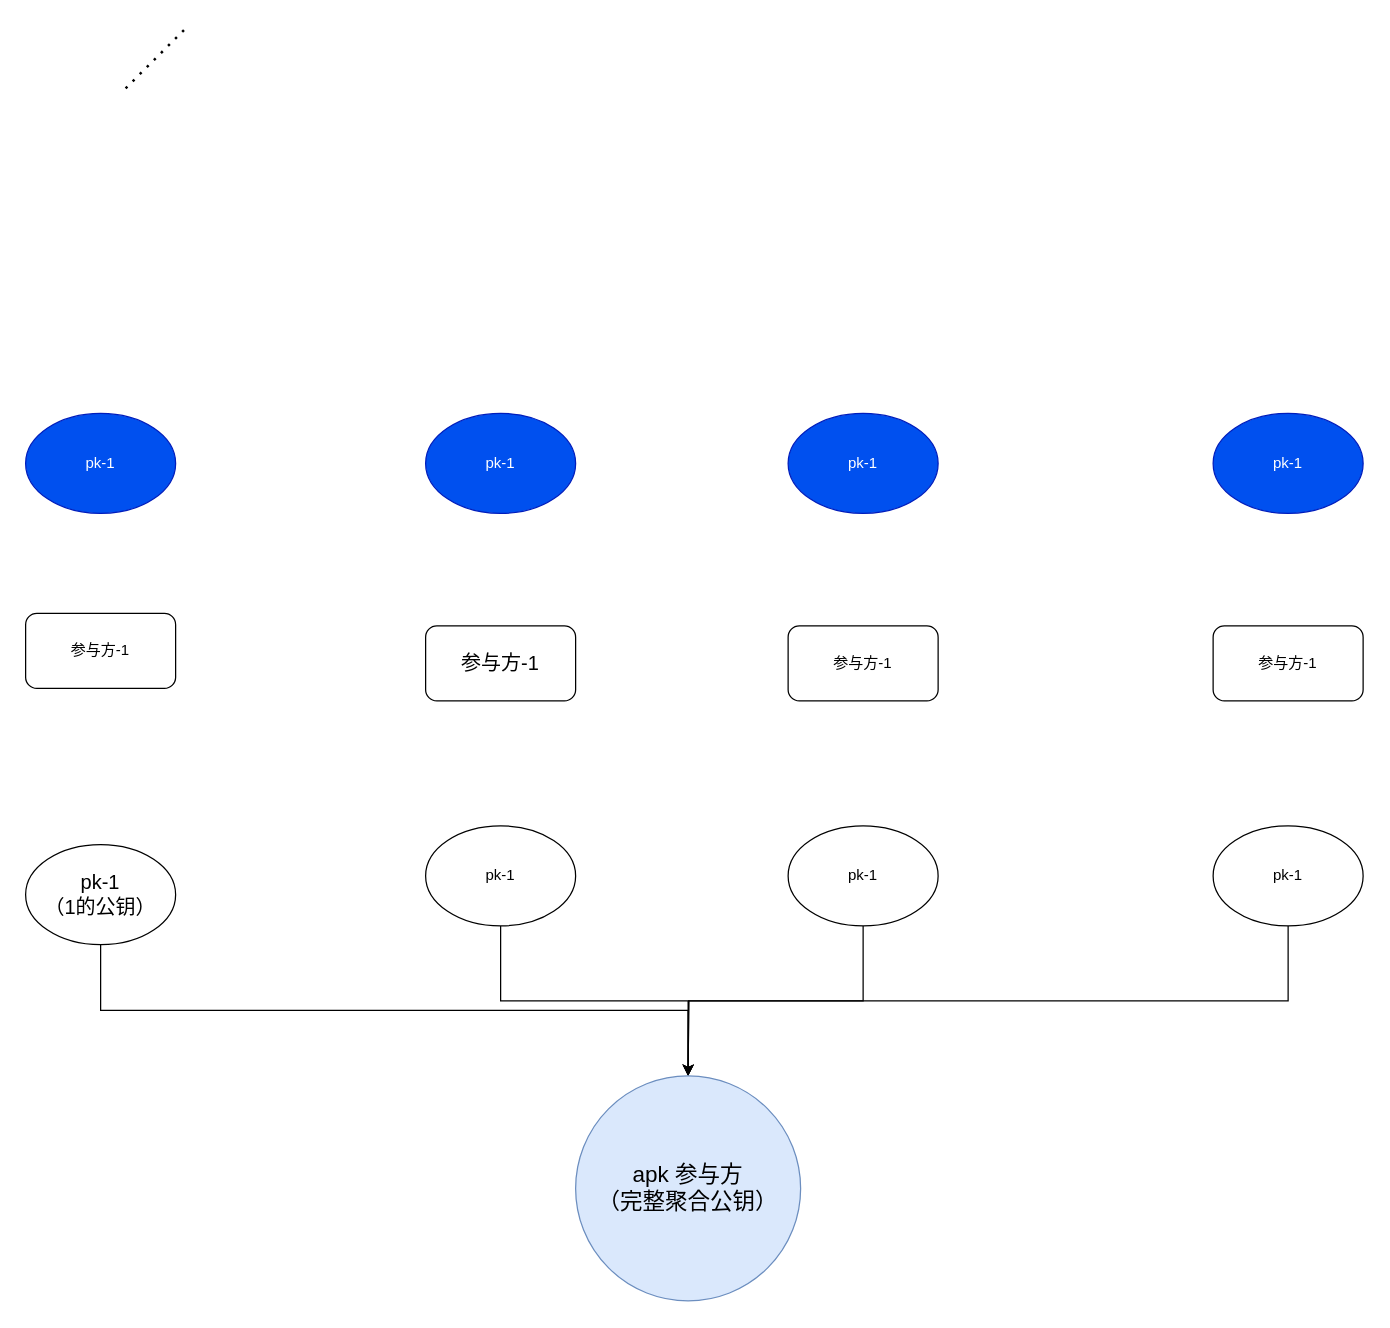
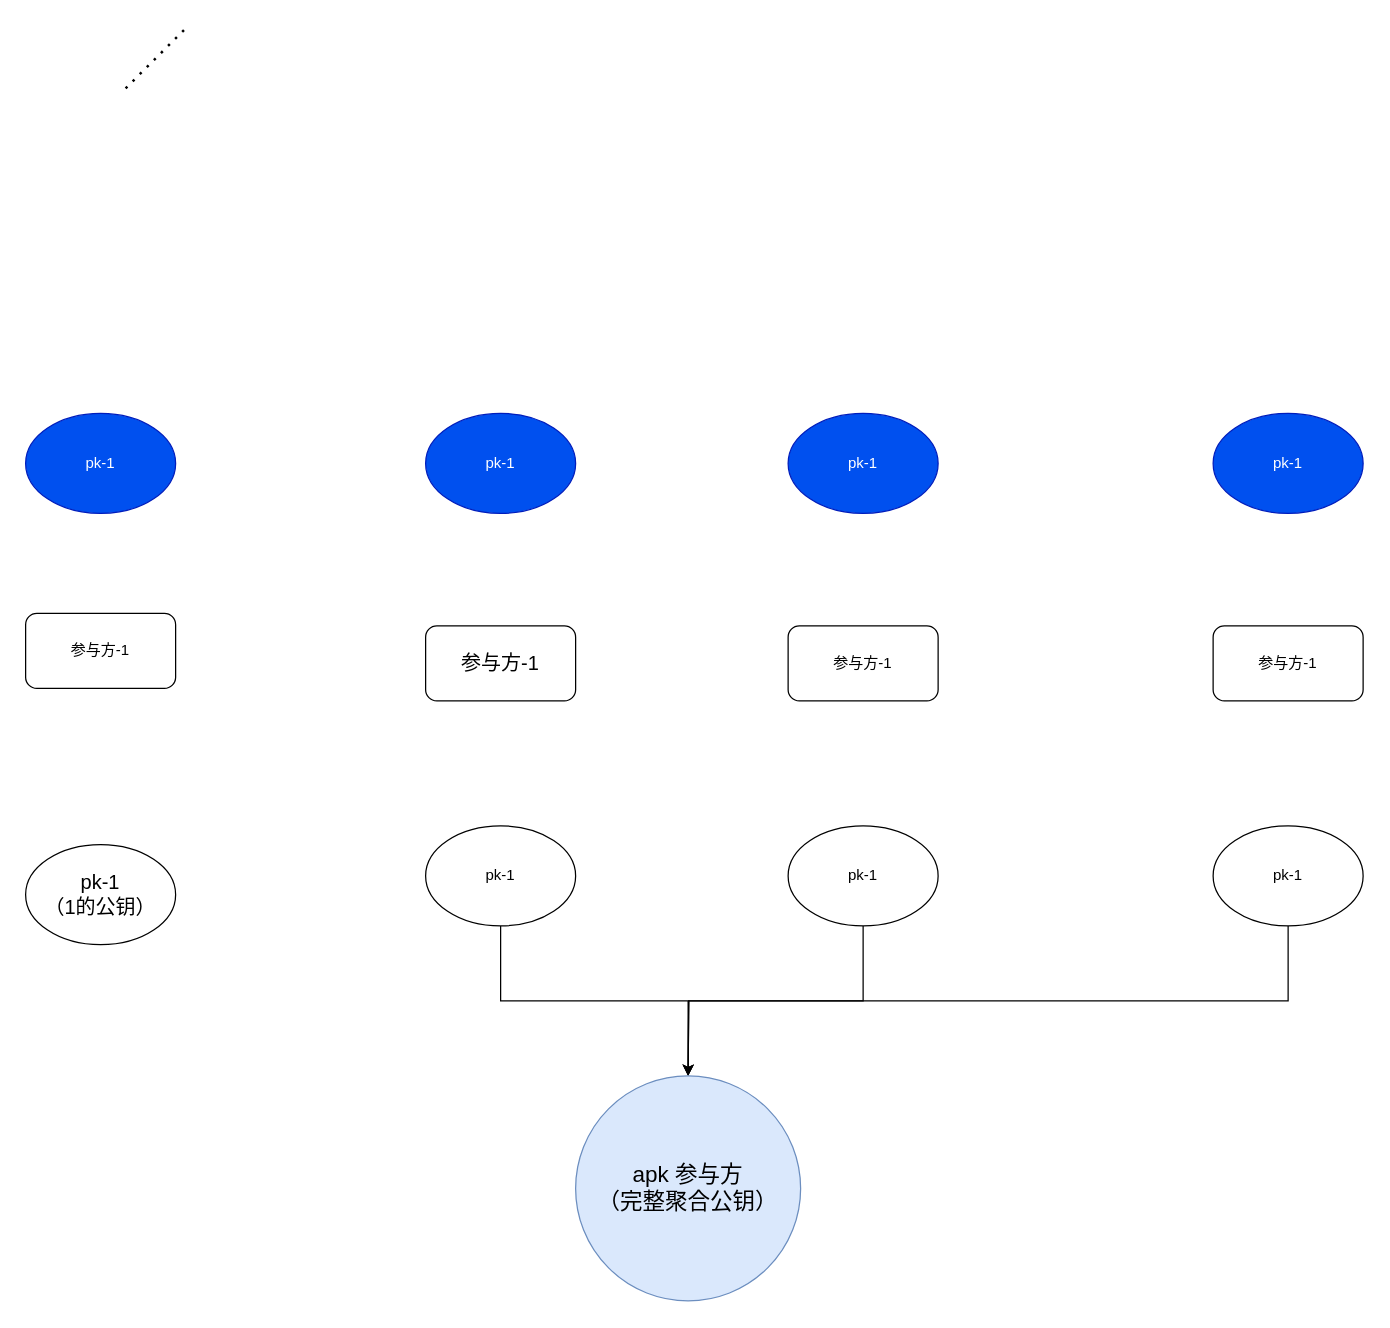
edge "pk-1 （1的公钥）" -> "apk 参与方 （完整聚合公钥）": removed
